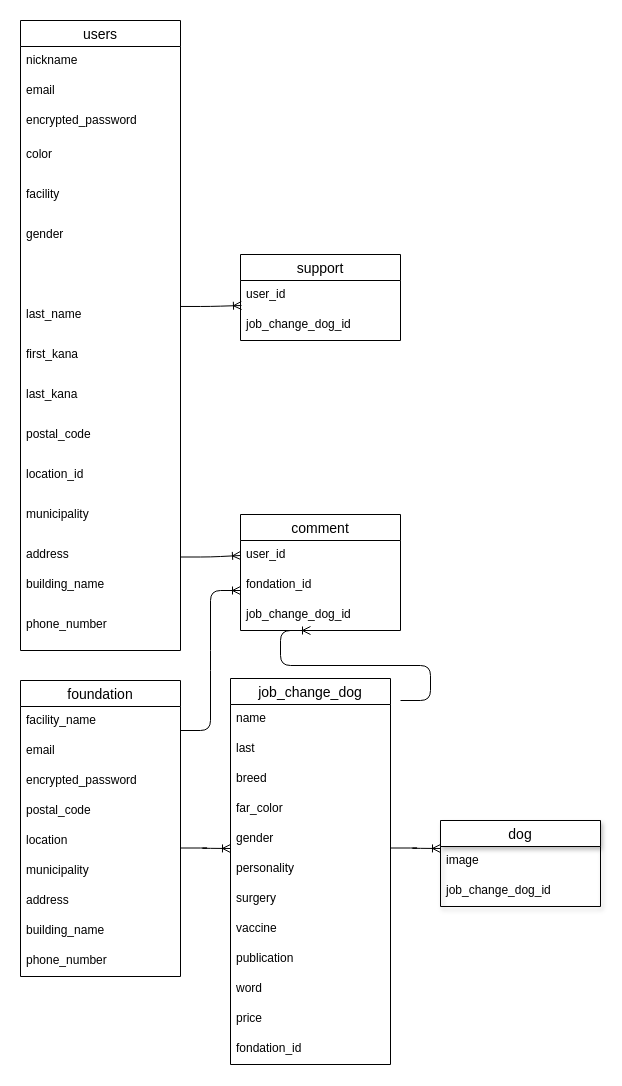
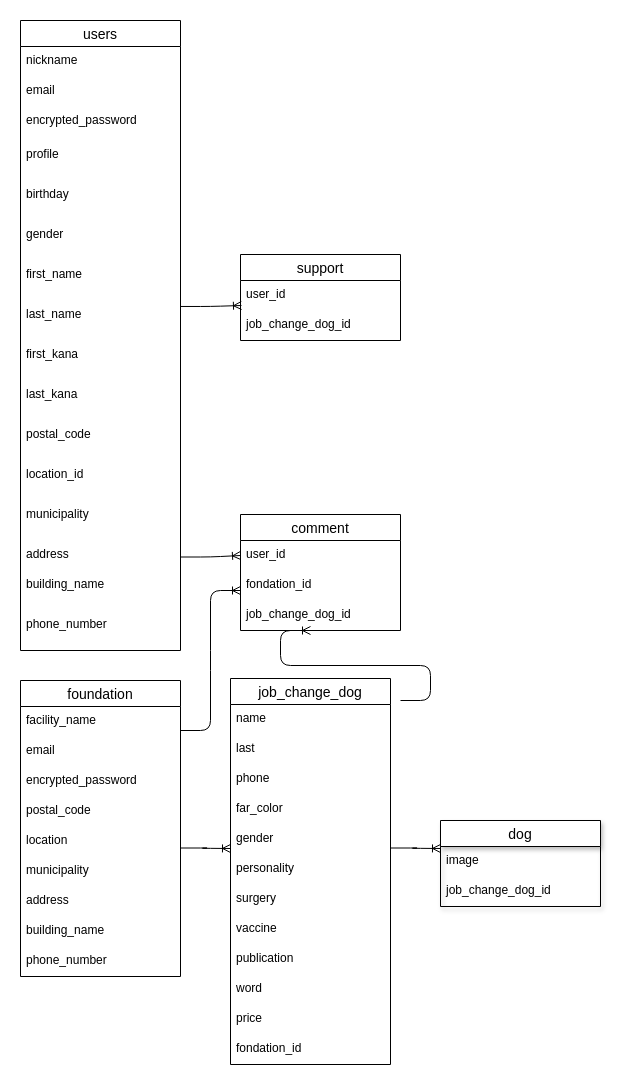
node "color": label "color" -> "profile"
node "facility": label "facility" -> "birthday"
node "first_name": added
node "breed": label "breed" -> "phone"
